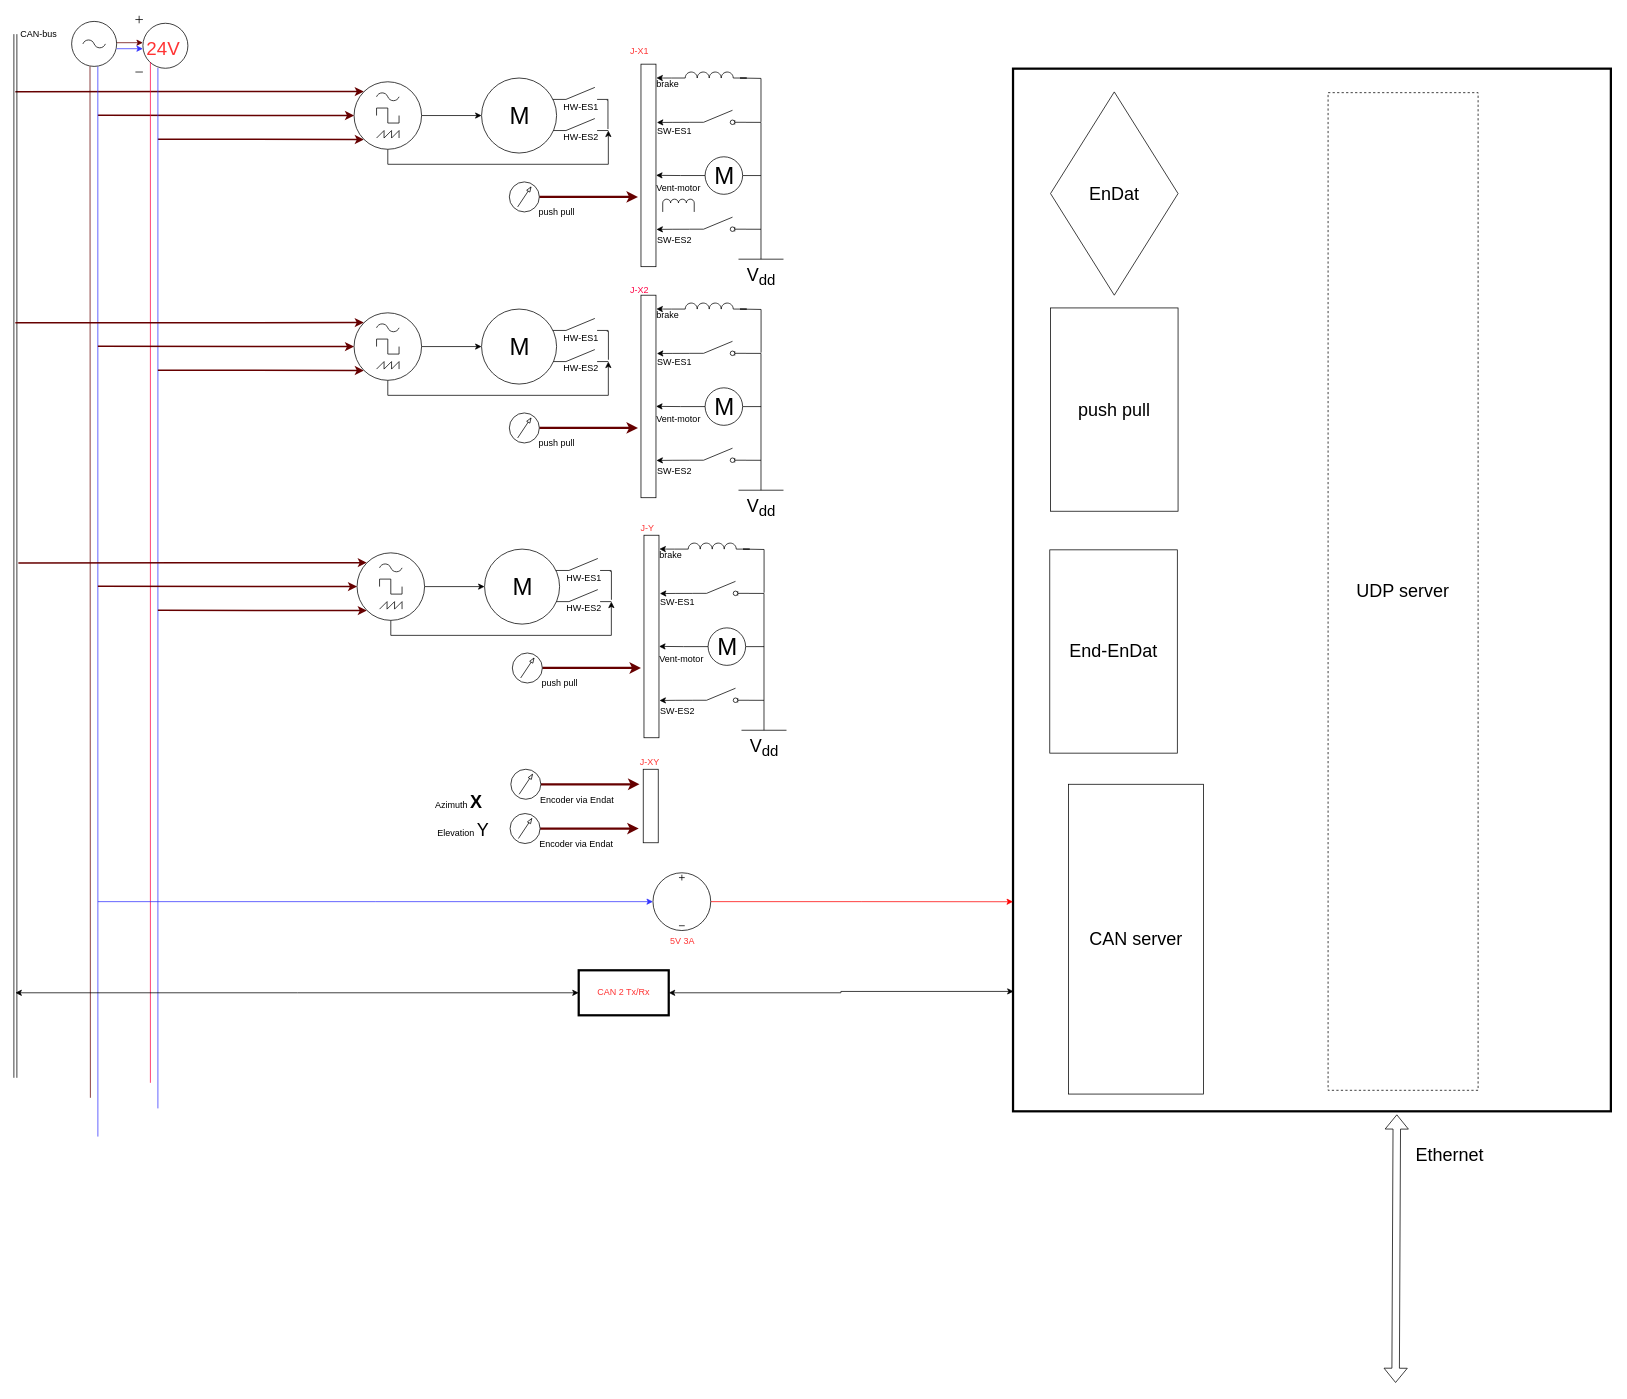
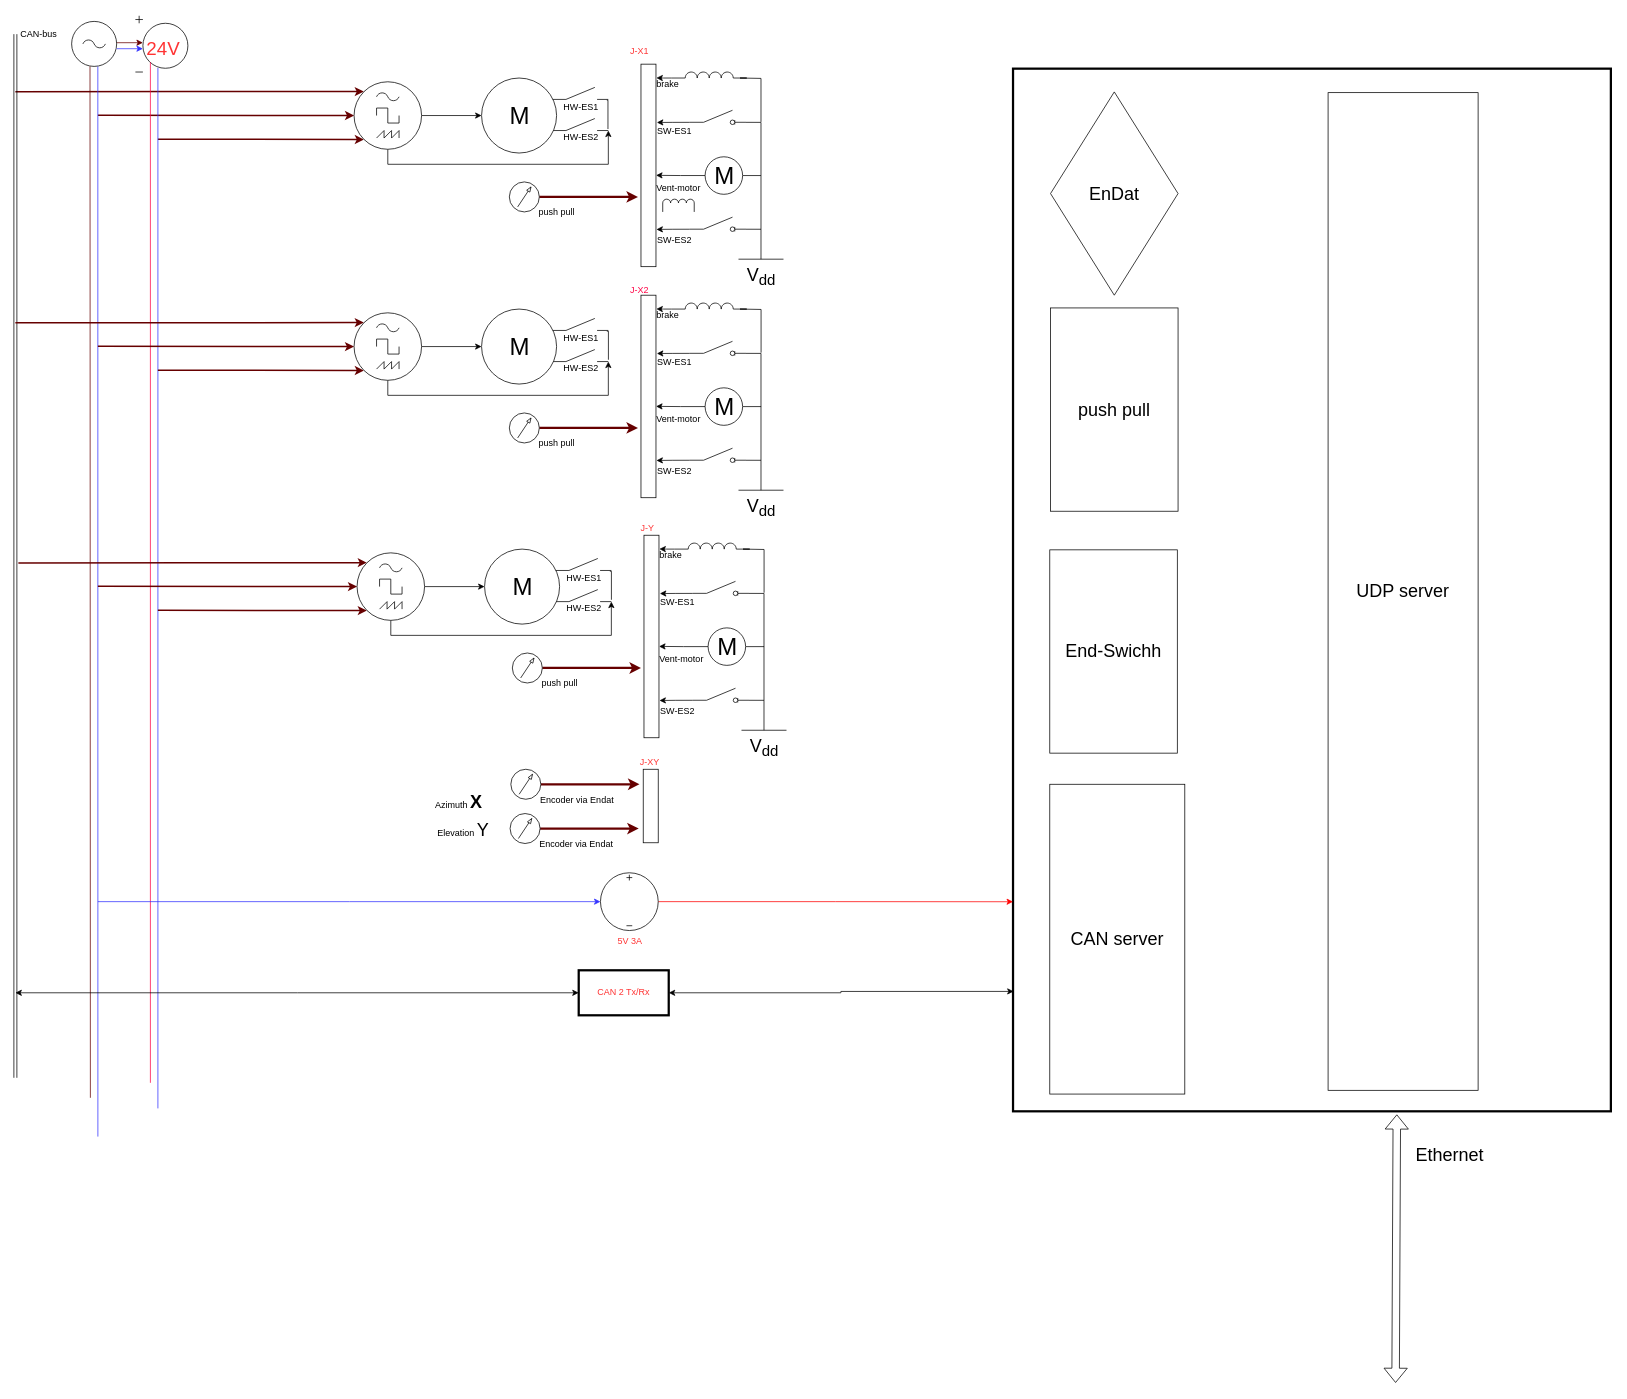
node "UDP server": style dashed -> solid
node "End-EnDat": label "End-EnDat" -> "End-Swichh"
node "5V 3A": moved (682, 902) -> (629, 902)
node "CAN server": moved (1136, 939) -> (1117, 939)
